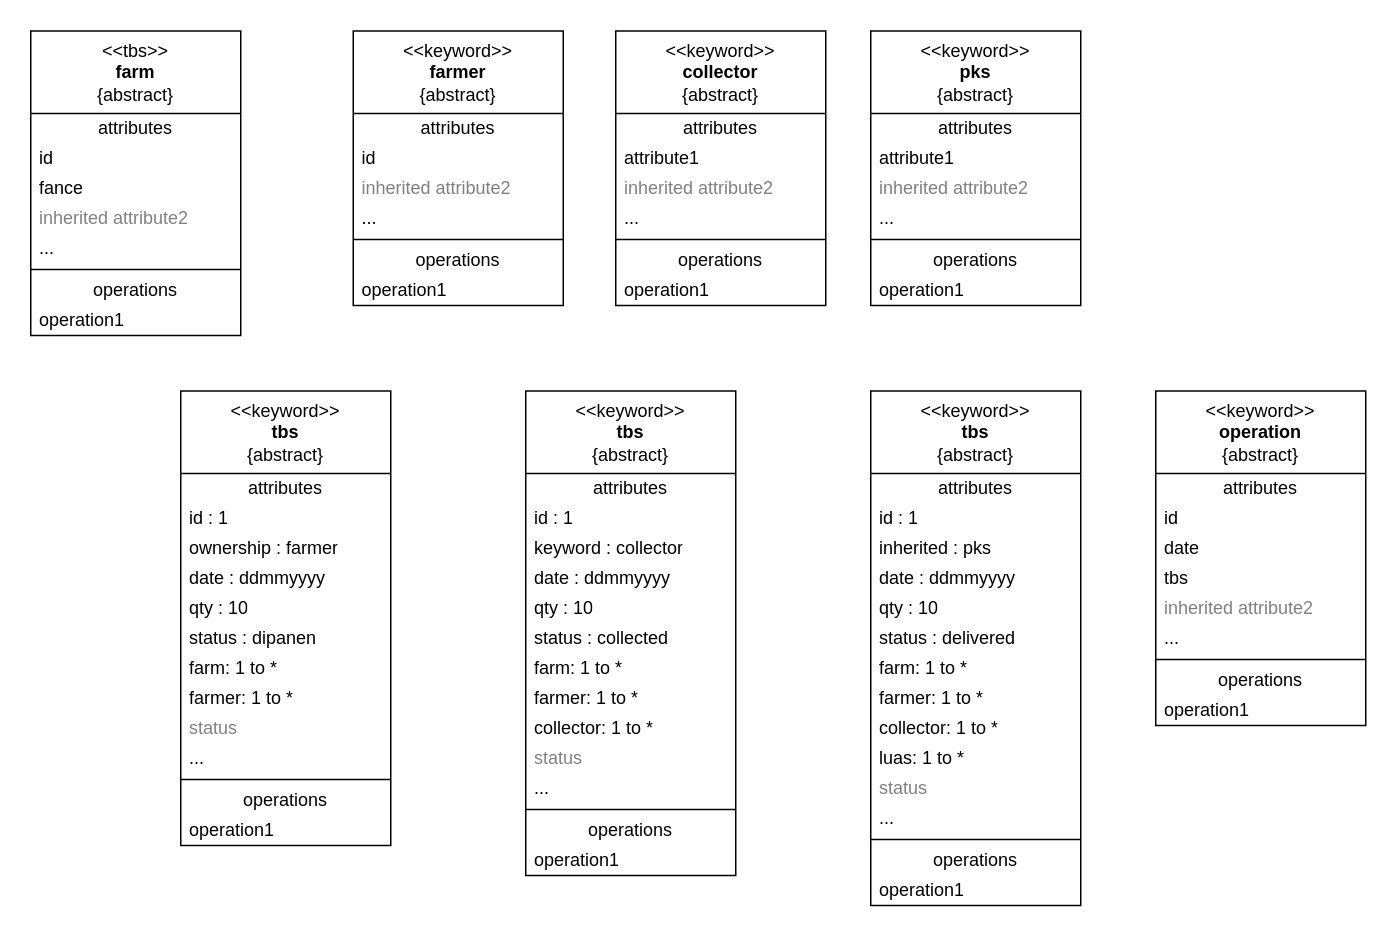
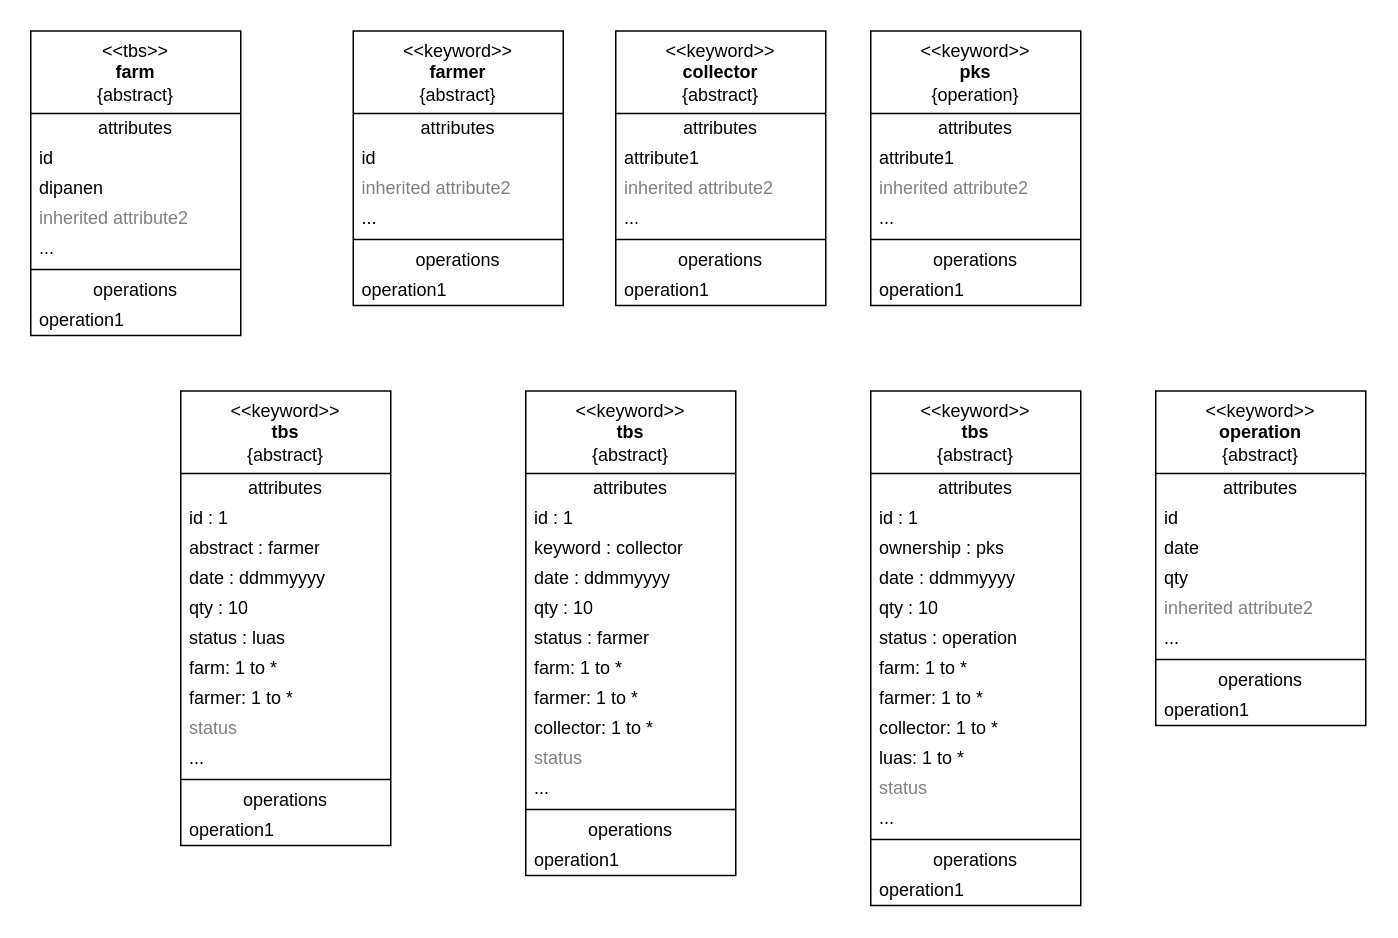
node "<<keyword>> pks {abstract}": label "<<keyword>> pks {abstract}" -> "<<keyword>> pks {operation}"
node "id qty": label "id qty" -> "id luas"
node "fance": label "fance" -> "dipanen"
node "ownership : farmer": label "ownership : farmer" -> "abstract : farmer"
node "inherited : pks": label "inherited : pks" -> "ownership : pks"
node "tbs": label "tbs" -> "qty"
node "status : dipanen": label "status : dipanen" -> "status : luas"
node "status : collected": label "status : collected" -> "status : farmer"
node "status : delivered": label "status : delivered" -> "status : operation"
